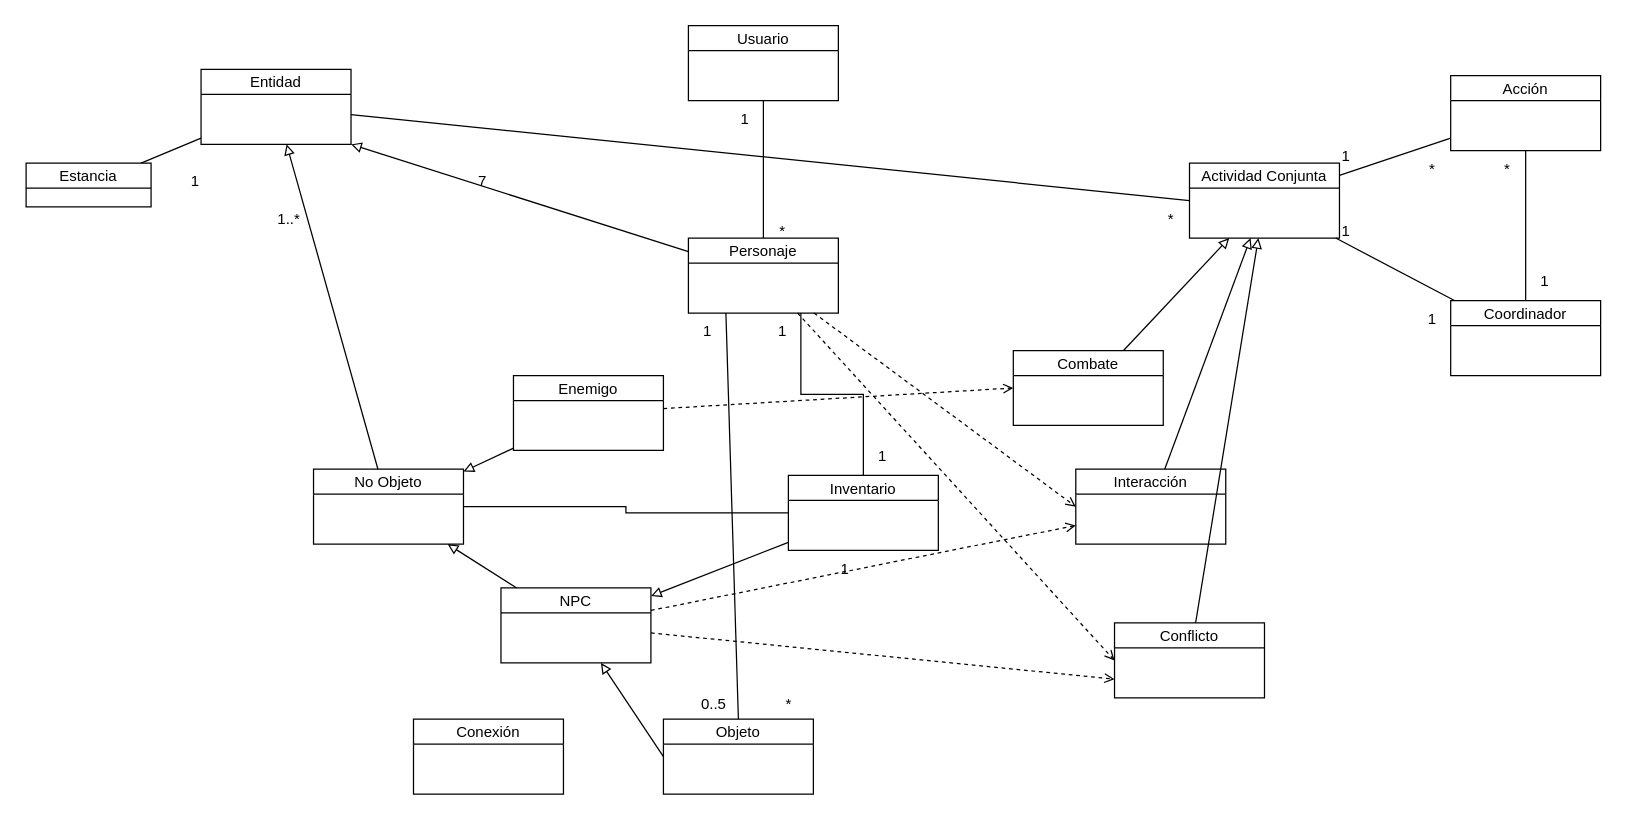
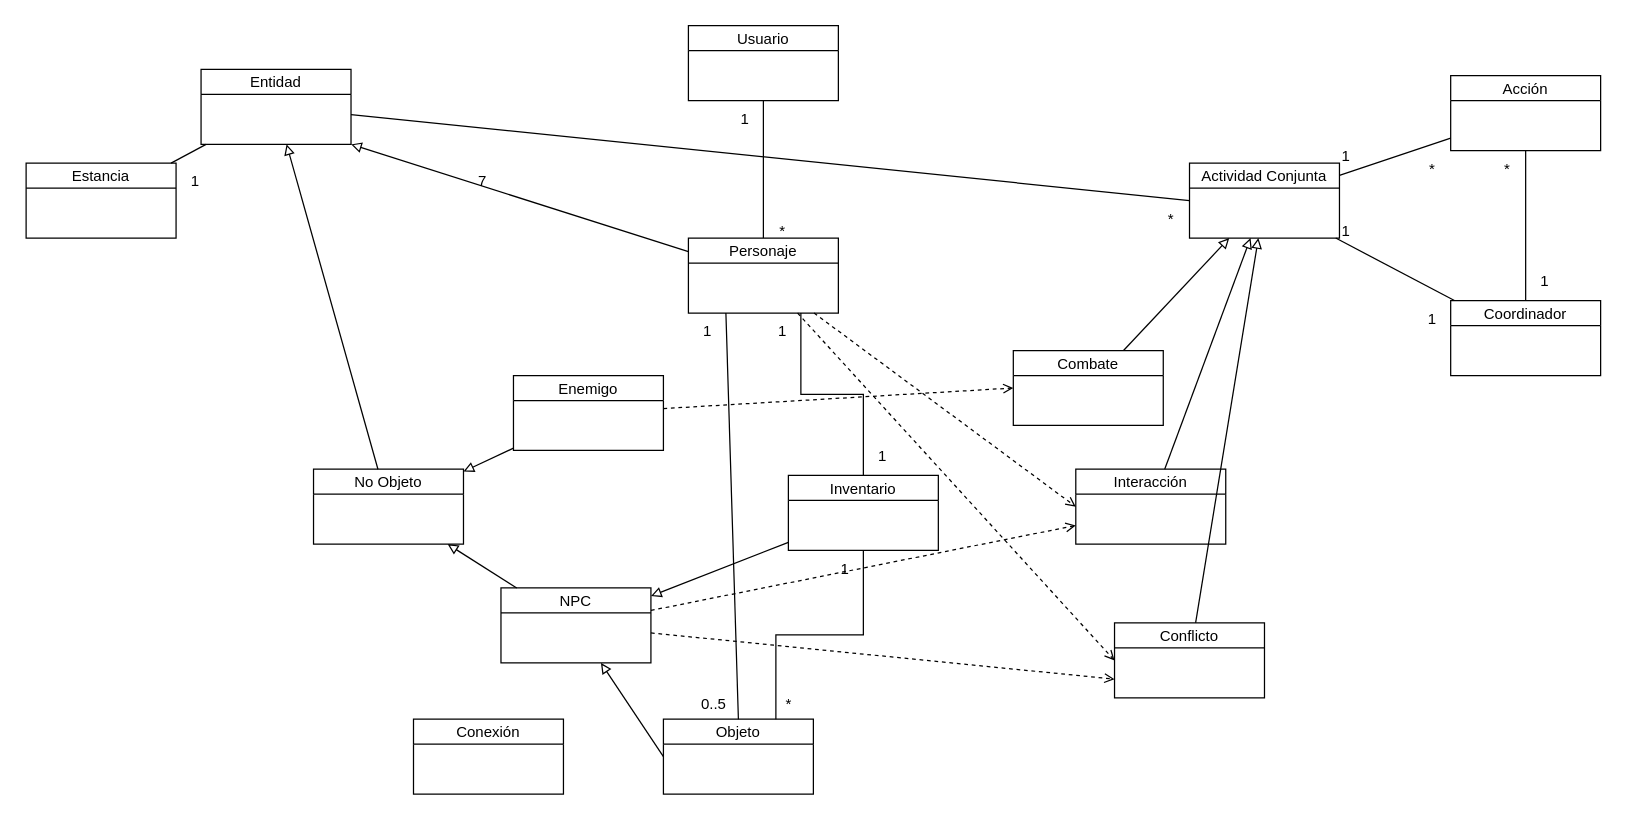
node "Estancia": size 125x44 -> 150x75
node "1..*": removed
edge "No Objeto" -- "Inventario": now "Objeto" -- "Inventario"
